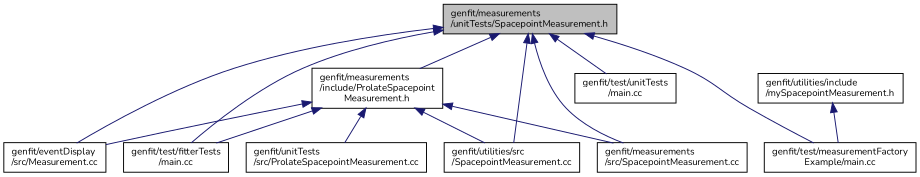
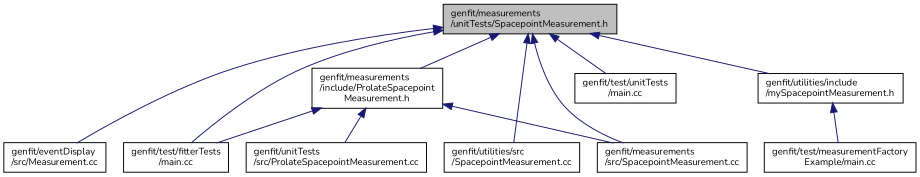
edge "genfit/test/measurementFactory Example/main.cc" -> "genfit/measurements /unitTests/SpacepointMeasurement.h": now "genfit/utilities/include /mySpacepointMeasurement.h" -> "genfit/measurements /unitTests/SpacepointMeasurement.h"
edge "genfit/eventDisplay /src/Measurement.cc" -> "genfit/measurements /include/ProlateSpacepoint Measurement.h": removed
edge "genfit/utilities/src /SpacepointMeasurement.cc" -> "genfit/measurements /include/ProlateSpacepoint Measurement.h": removed
